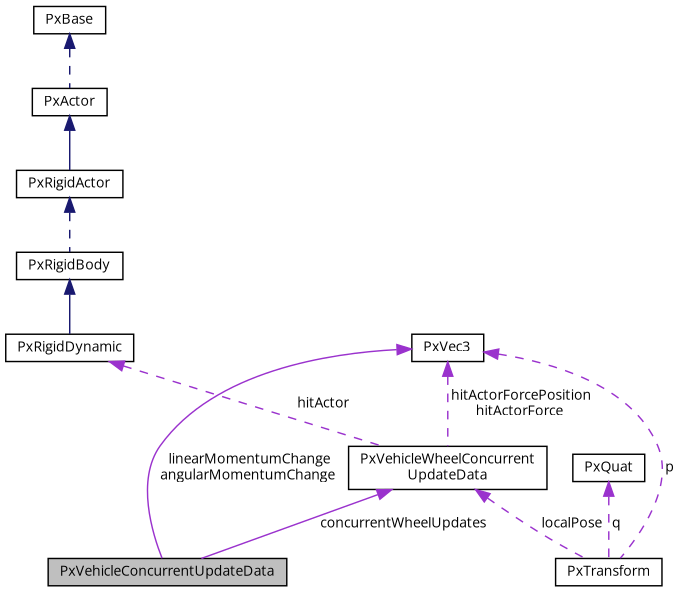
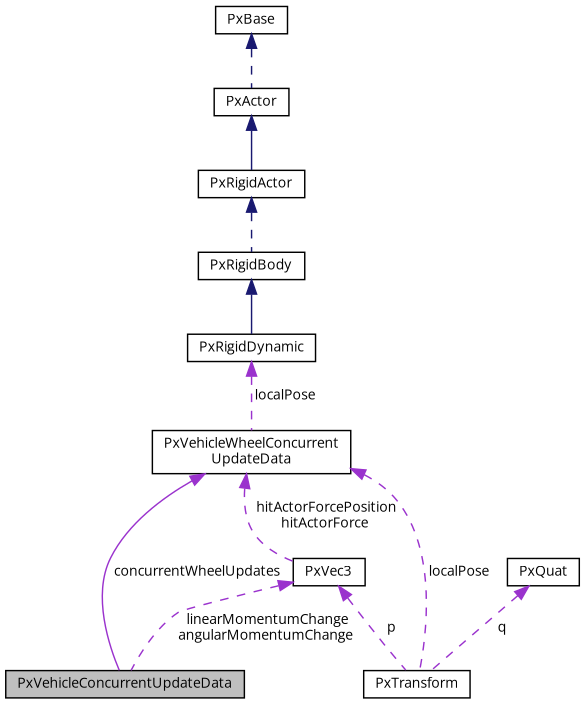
edge "PxVehicleConcurrentUpdateData" -> "PxVec3": style solid -> dashed
edge "PxVehicleWheelConcurrent UpdateData" -> "PxRigidDynamic": label " hitActor" -> " localPose"
edge "PxVehicleWheelConcurrent UpdateData" -> "PxVec3": reversed
